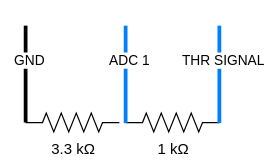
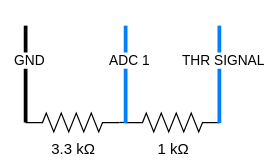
edge "3.3 kΩ" -- "1 kΩ": added
